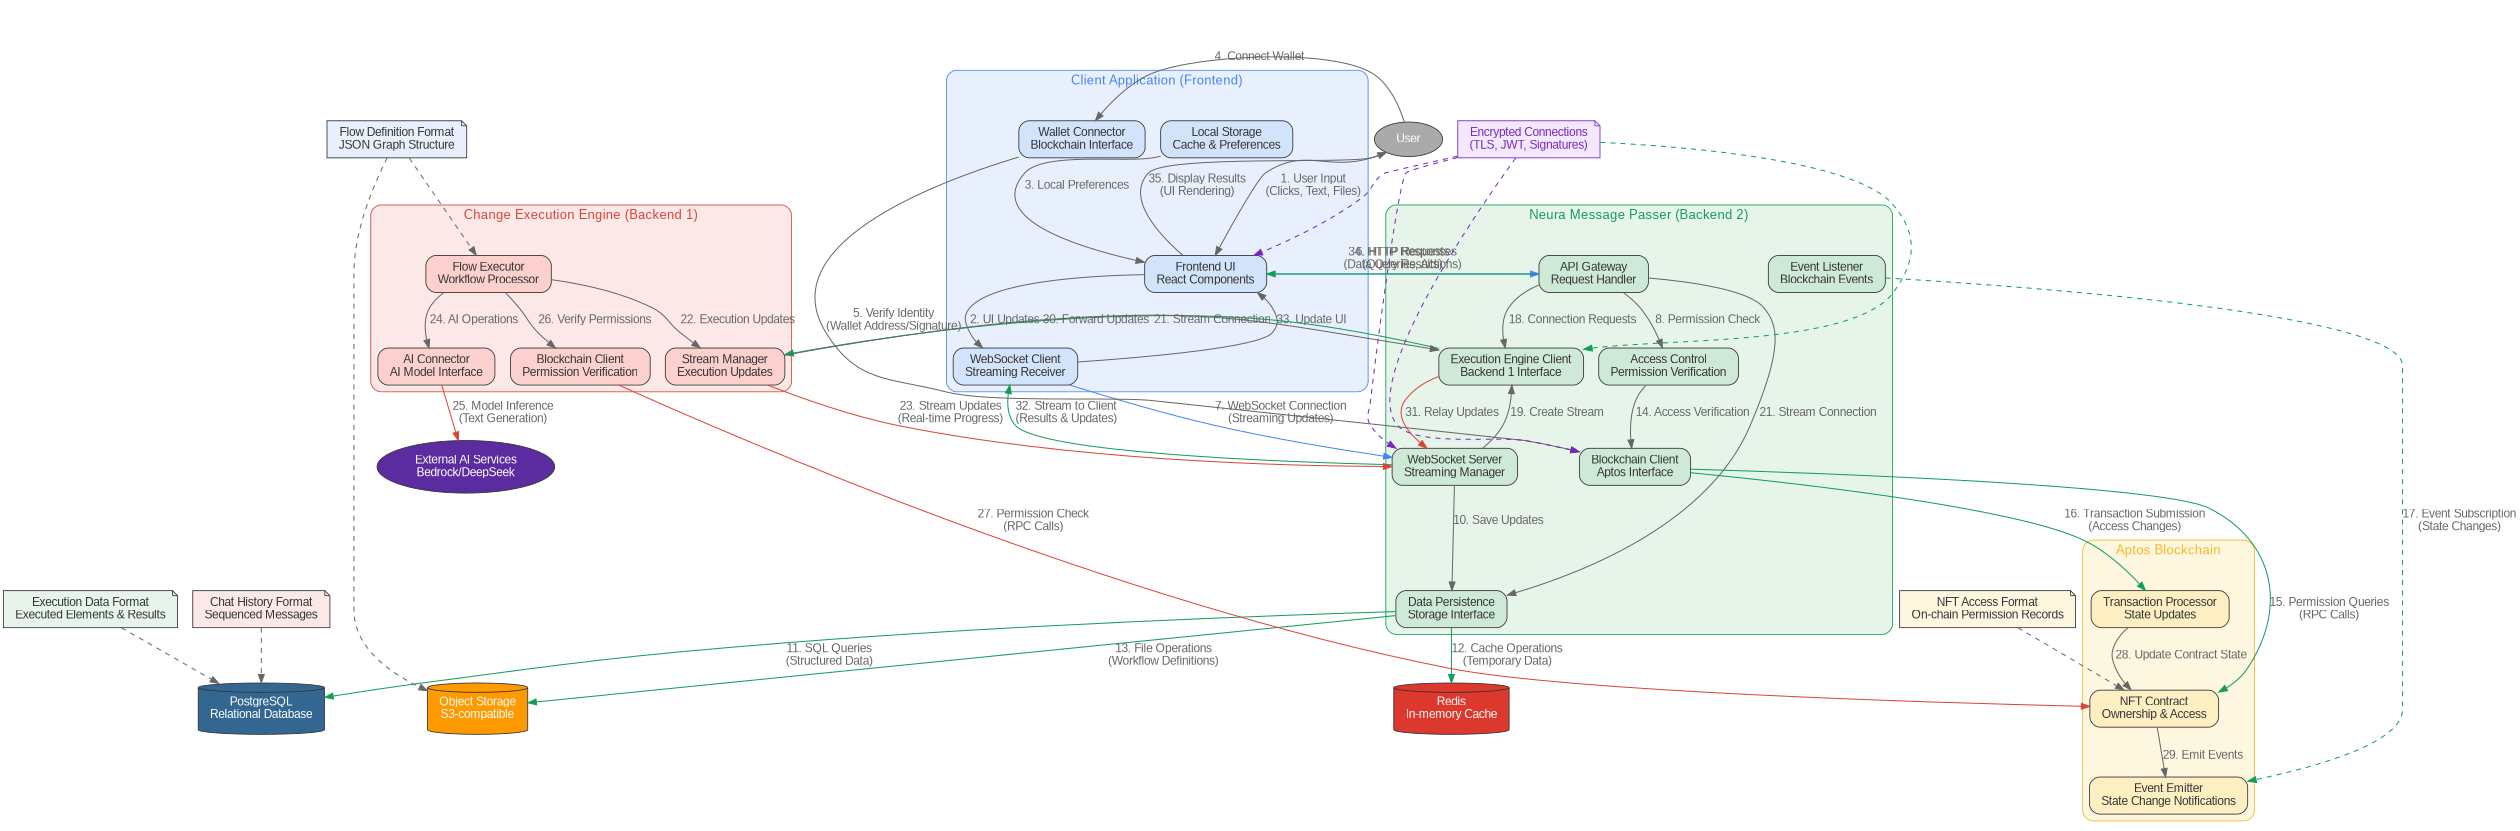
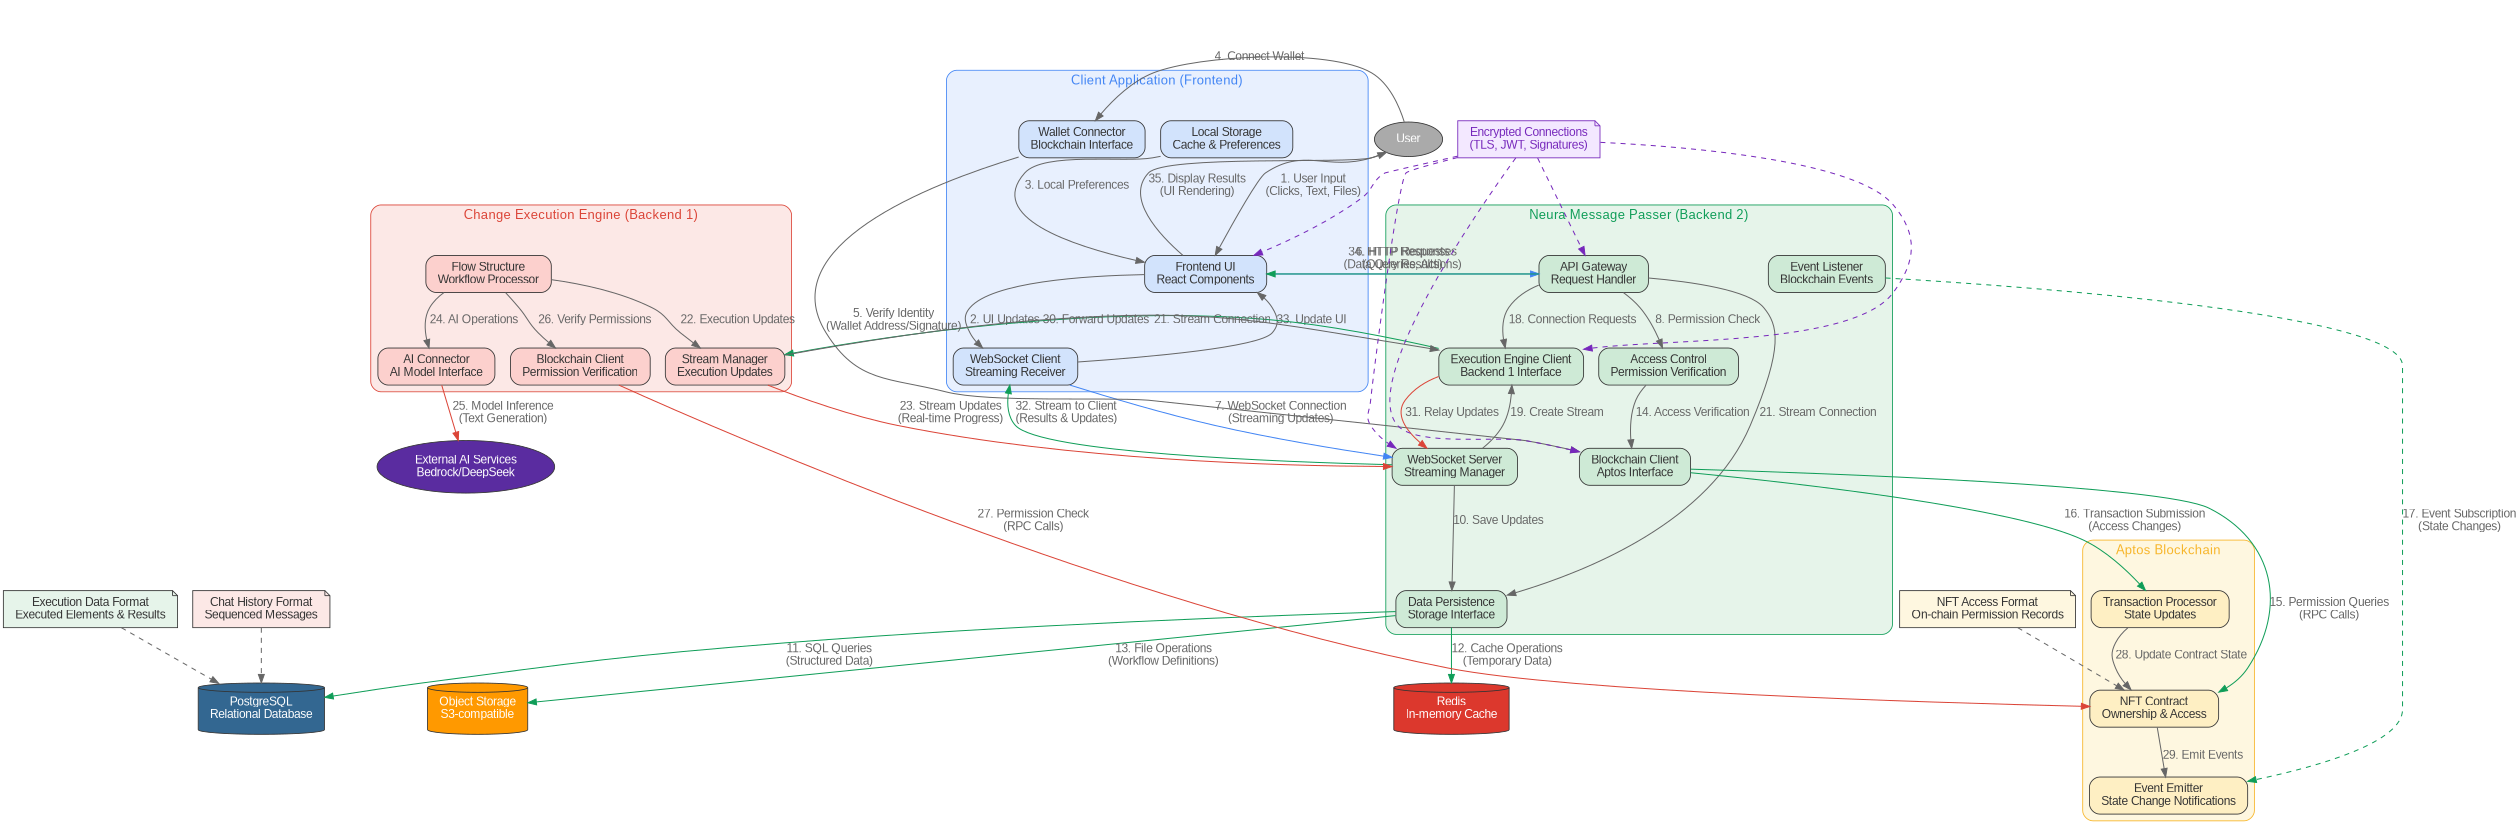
node "Flow Definition Format JSON Graph Structure": removed
edge "Encrypted Connections (TLS, JWT, Signatures)" -> "API Gateway Request Handler": added
edge "Encrypted Connections (TLS, JWT, Signatures)" -> "Execution Engine Client Backend 1 Interface": color #0f9d58 -> #7627bb
node "Flow Executor Workflow Processor": label "Flow Executor Workflow Processor" -> "Flow Structure Workflow Processor"
